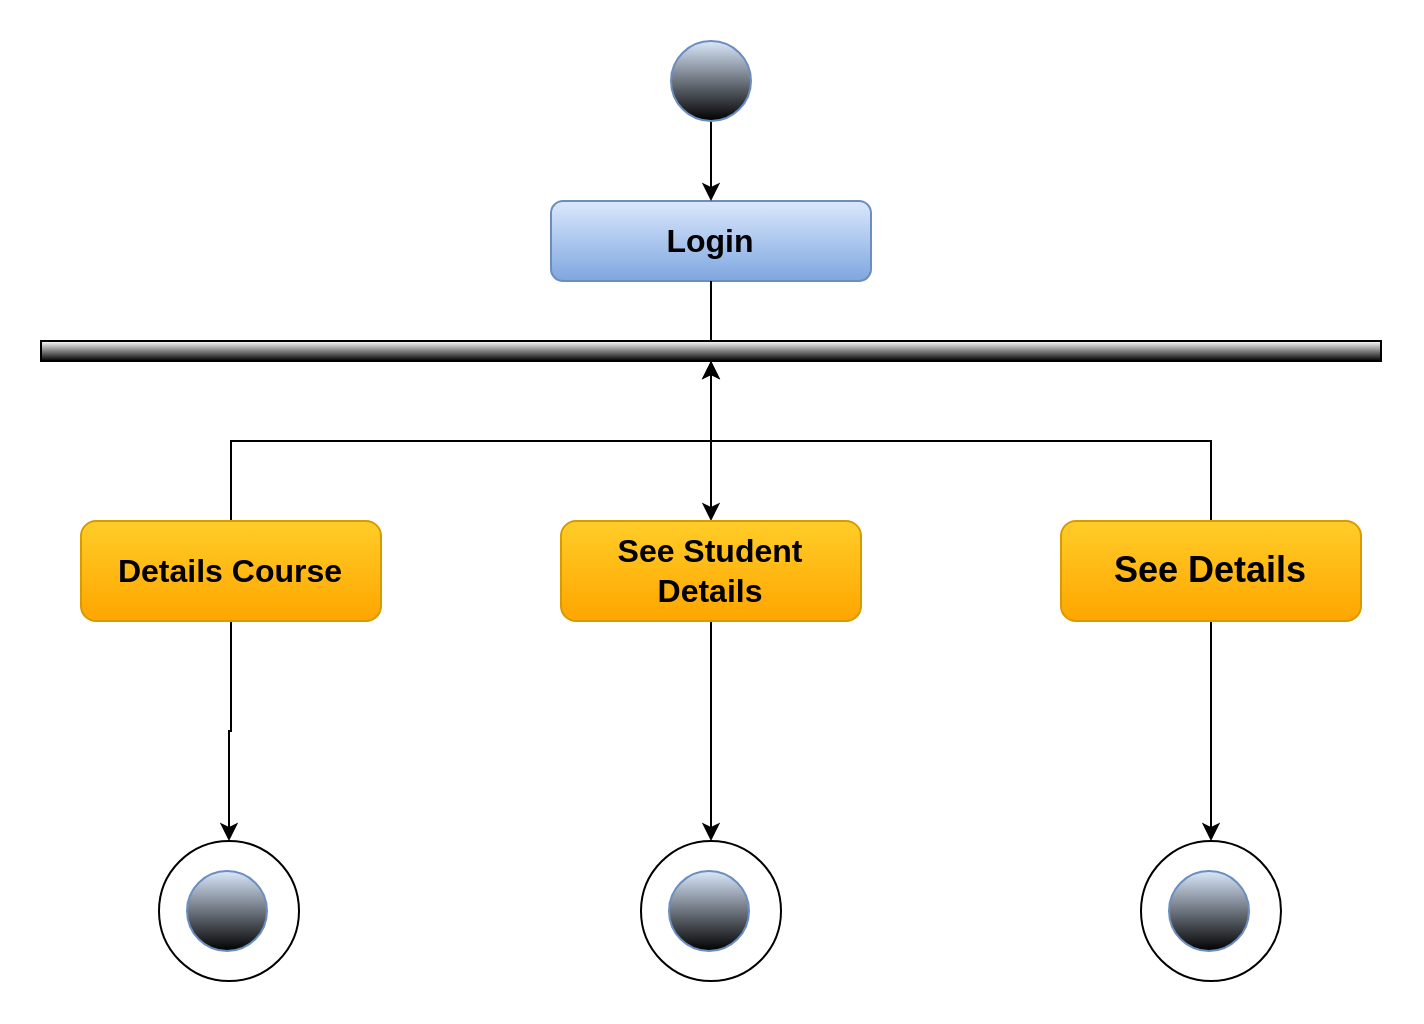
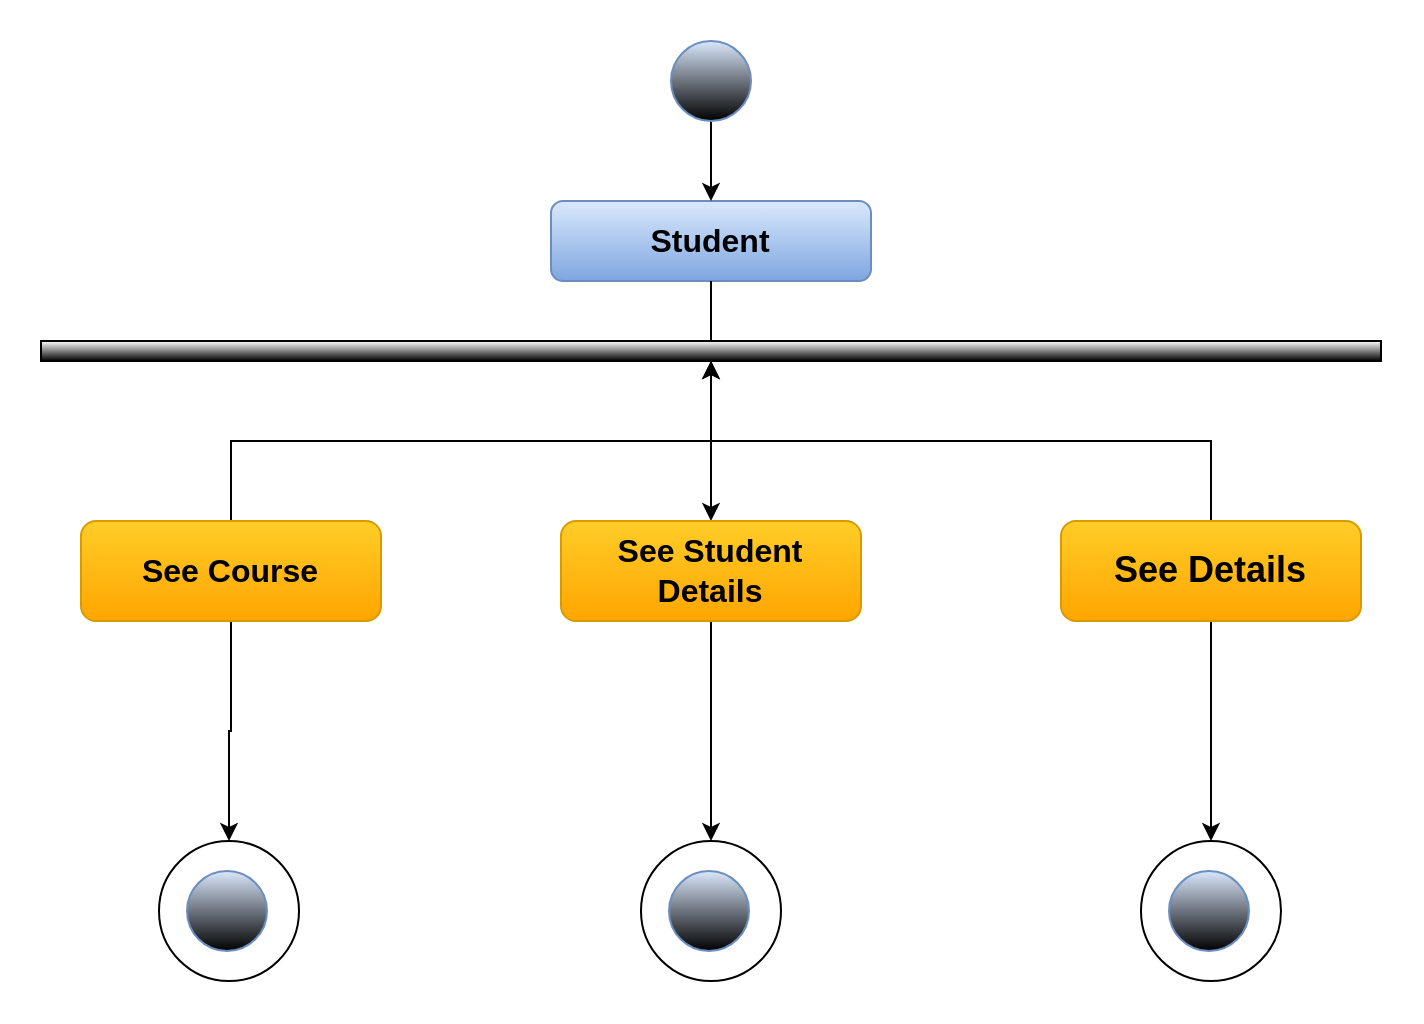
node "Login": label "Login" -> "Student"
node "Details Course": label "Details Course" -> "See Course"
